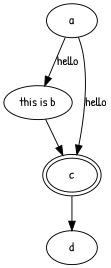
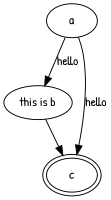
node "d": removed
